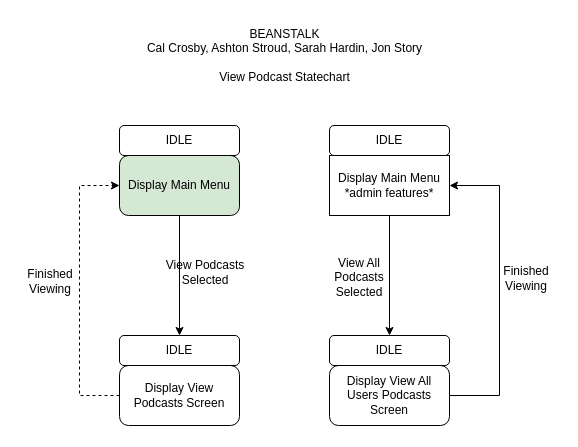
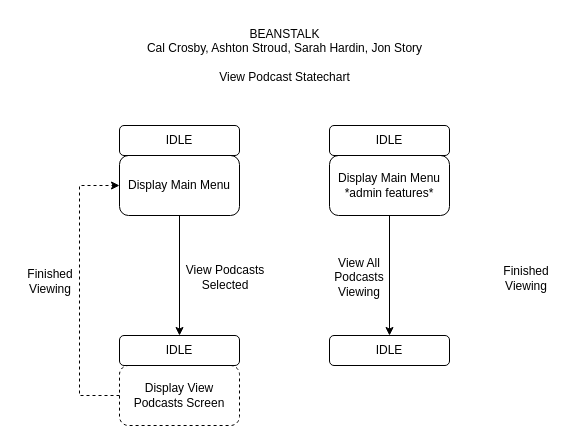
node "Display Main Menu": fillcolor #d5e8d4 -> #ffffff
node "Display Main Menu *admin features*": shape rectangle -> rounded rectangle
node "View Podcasts Selected": moved (206, 273) -> (226, 278)
node "View All Podcasts Selected": label "View All Podcasts Selected" -> "View All Podcasts Viewing"
edge "Display View All Users Podcasts Screen" -> "Display Main Menu *admin features*": removed
node "Display View Podcasts Screen": style solid -> dashed
node "Display View All Users Podcasts Screen": removed
